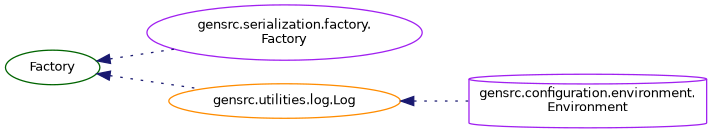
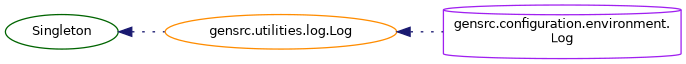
node "gensrc.serialization.factory. Factory": removed
node "Factory": label "Factory" -> "Singleton"
node "gensrc.configuration.environment. Environment": label "gensrc.configuration.environment. Environment" -> "gensrc.configuration.environment. Log"
